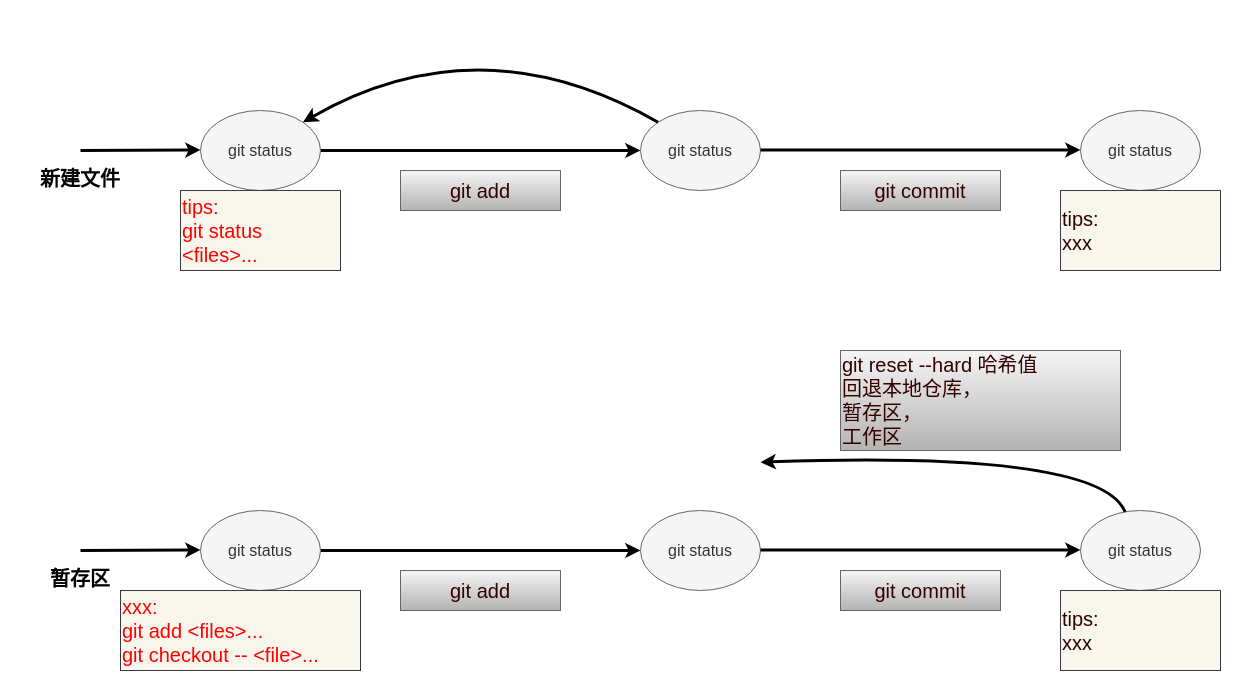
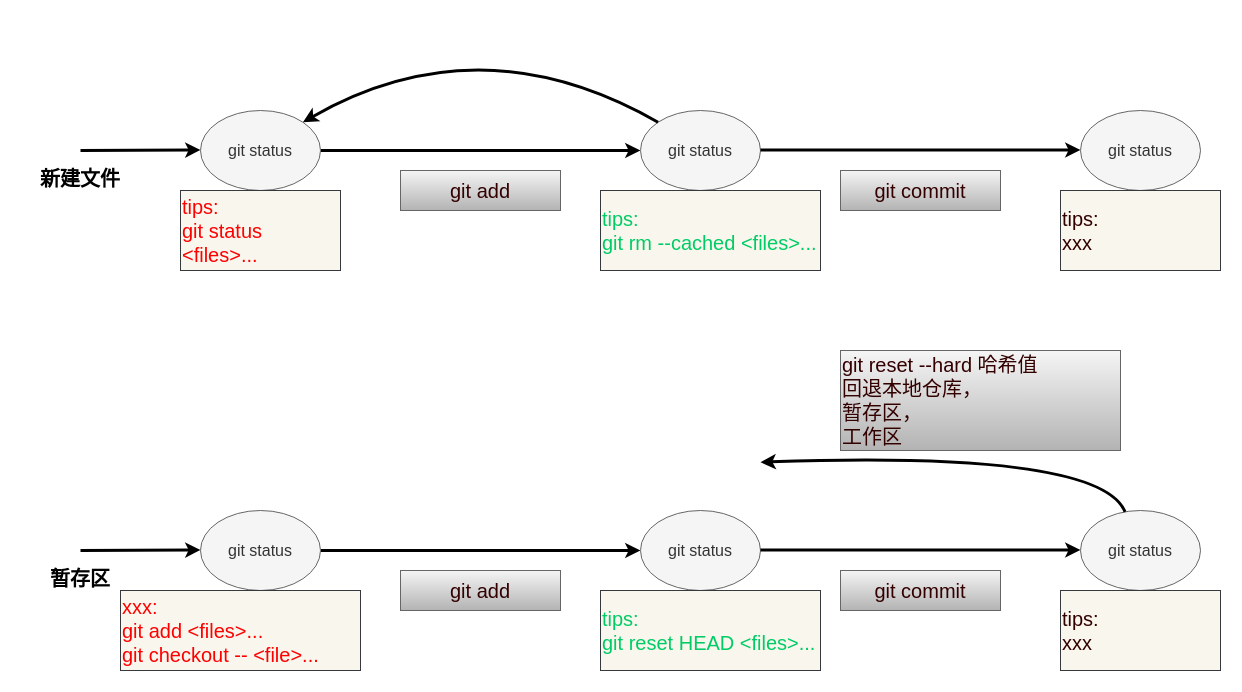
node "tips: git rm --cached <files>...": added
node "tips: git reset HEAD <files>...": added
